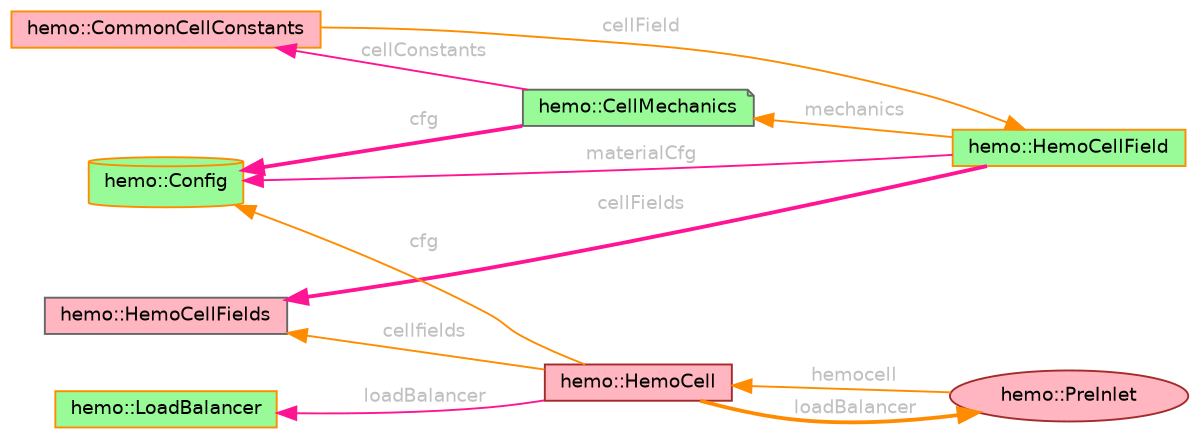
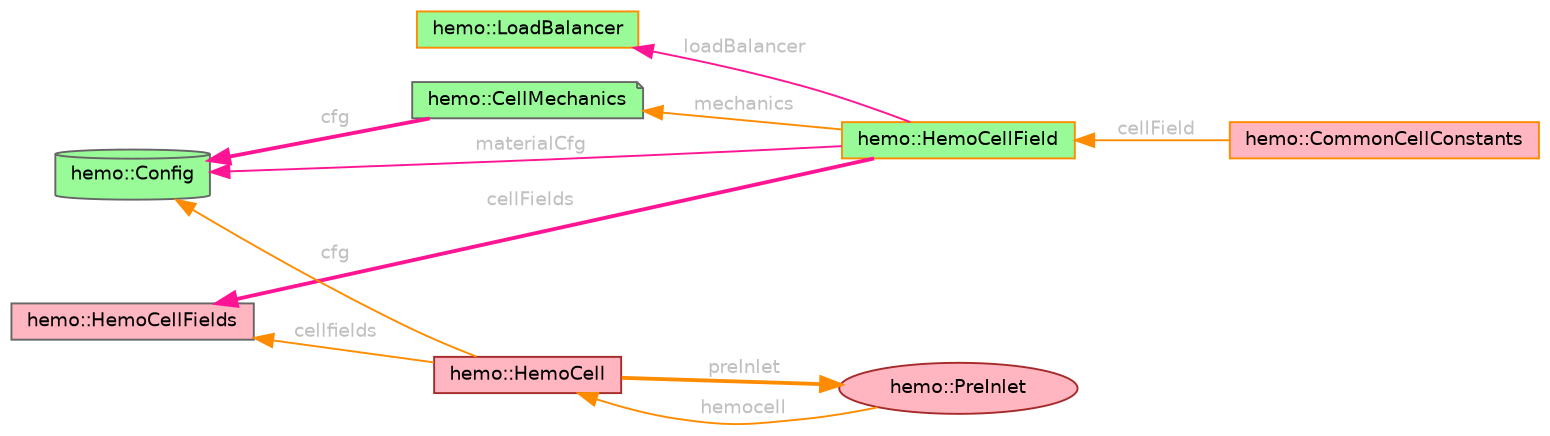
edge "hemo::CellMechanics" -> "hemo::CommonCellConstants": removed, label "cellConstants"
node "hemo::Config": color darkorange -> gray40
edge "hemo::HemoCell" -> "hemo::PreInlet": label " loadBalancer" -> " preInlet"
edge "hemo::HemoCell" -> "hemo::LoadBalancer": now "hemo::HemoCellField" -> "hemo::LoadBalancer"
